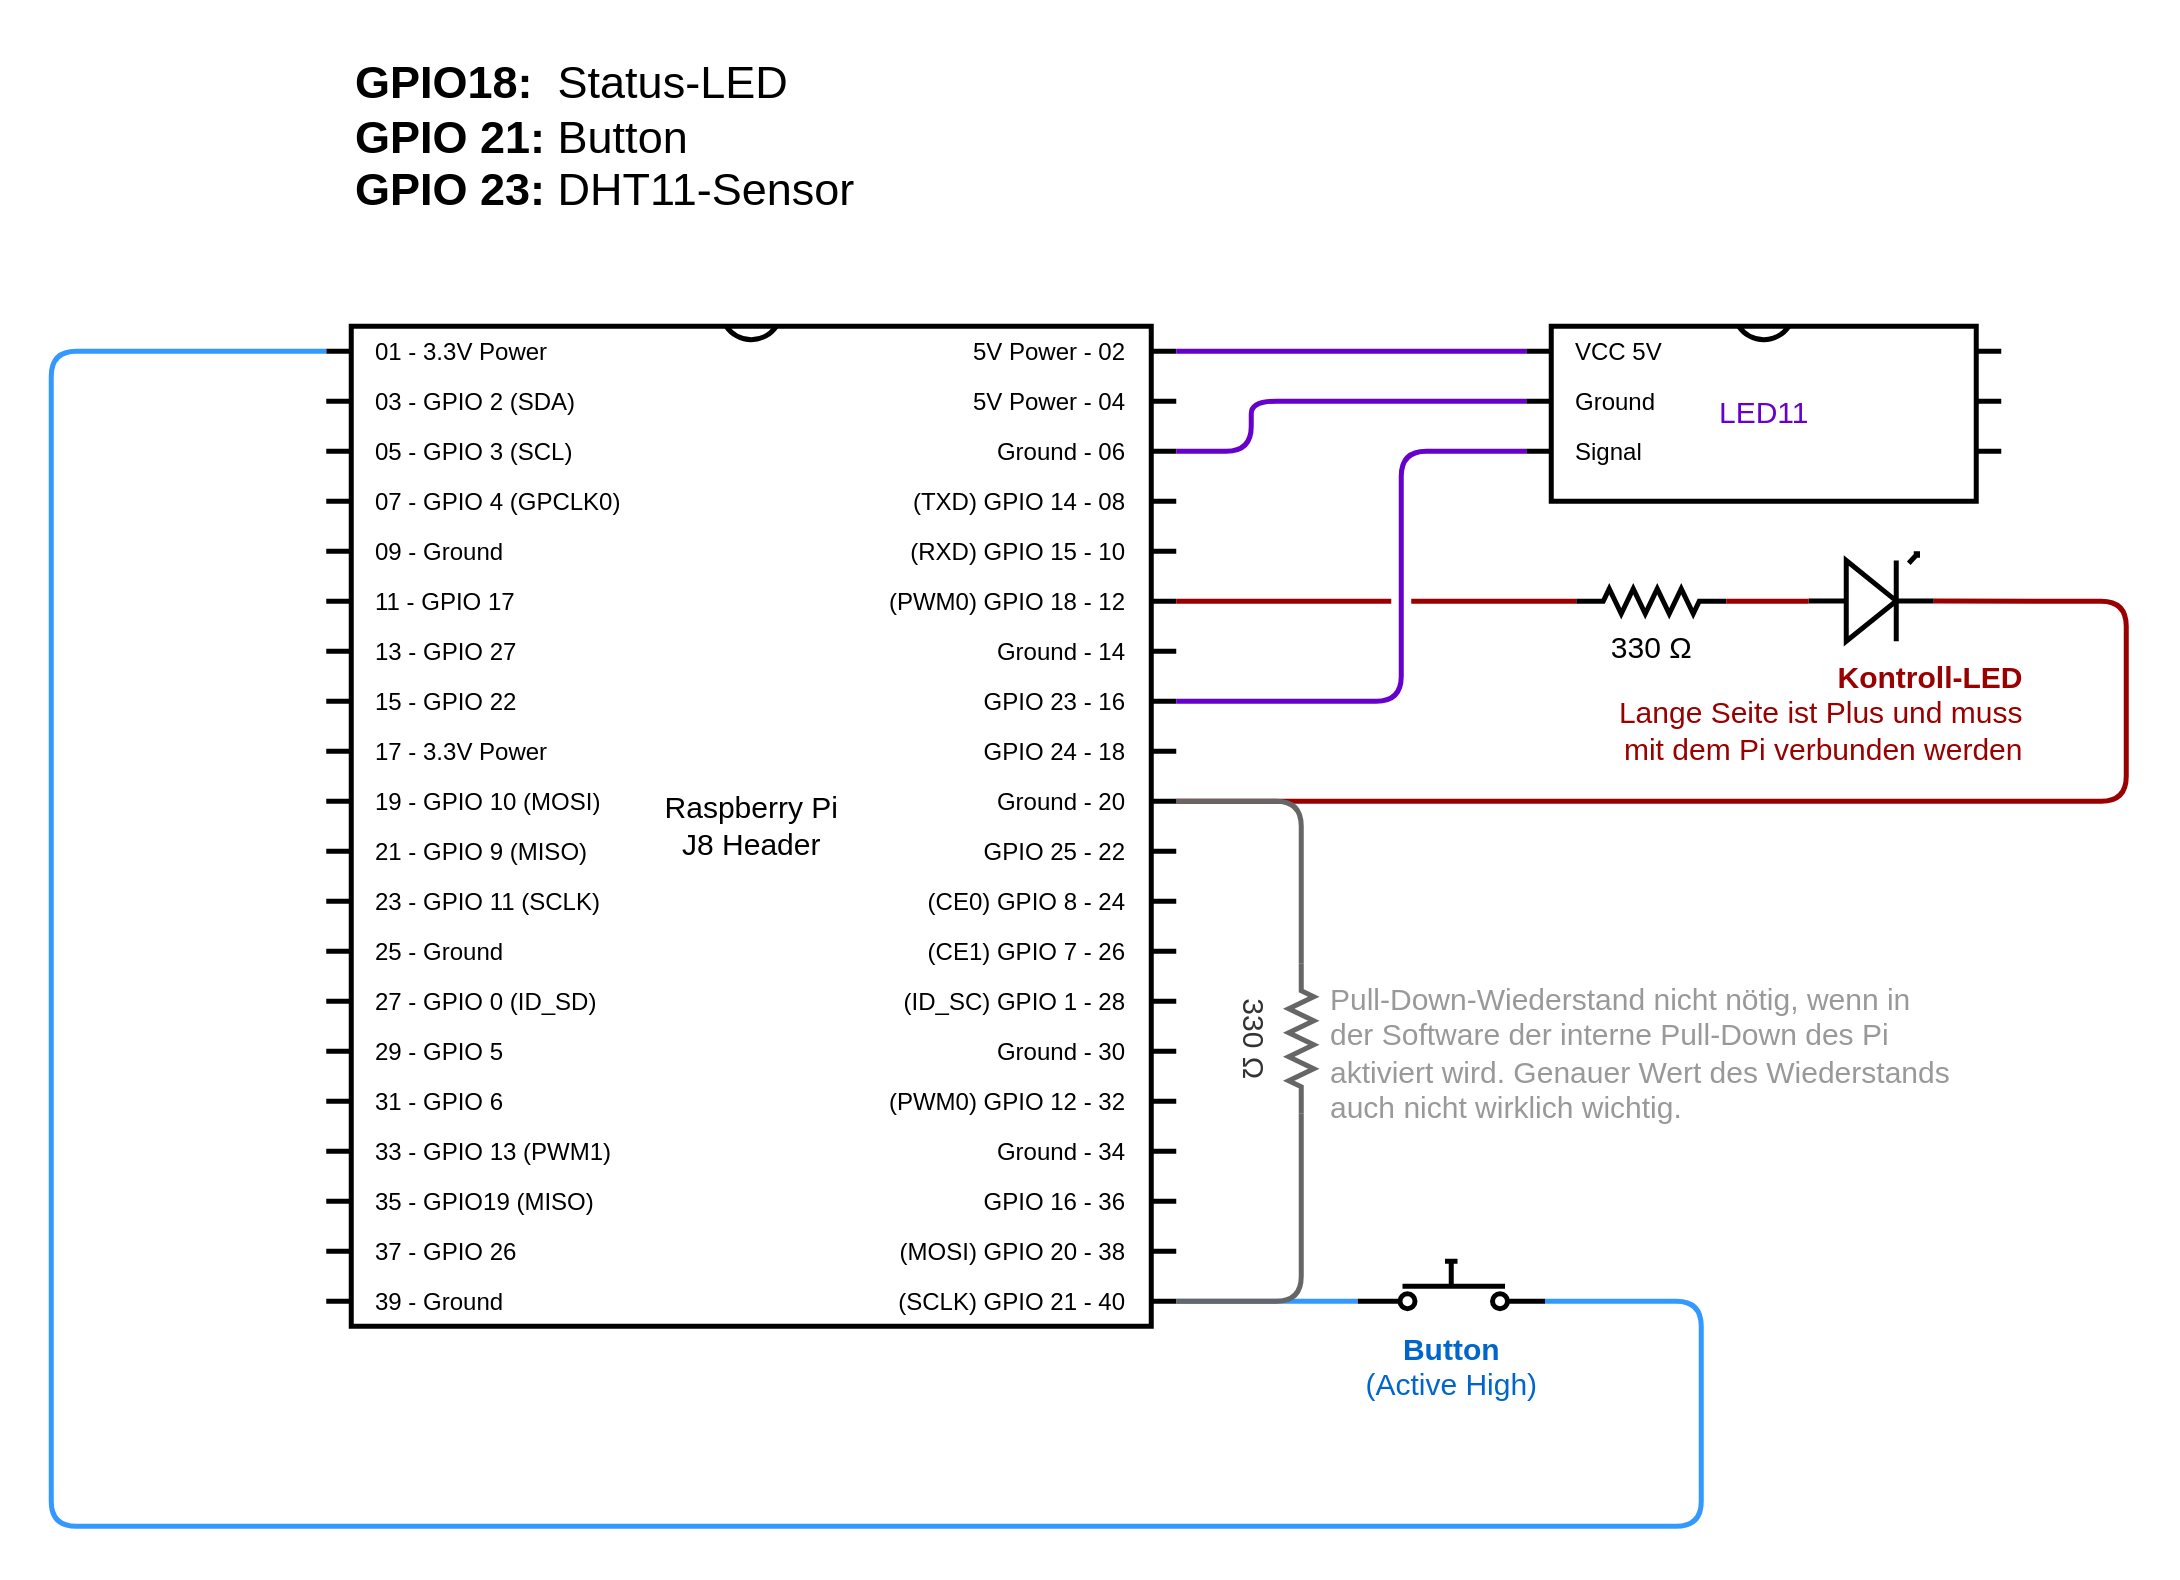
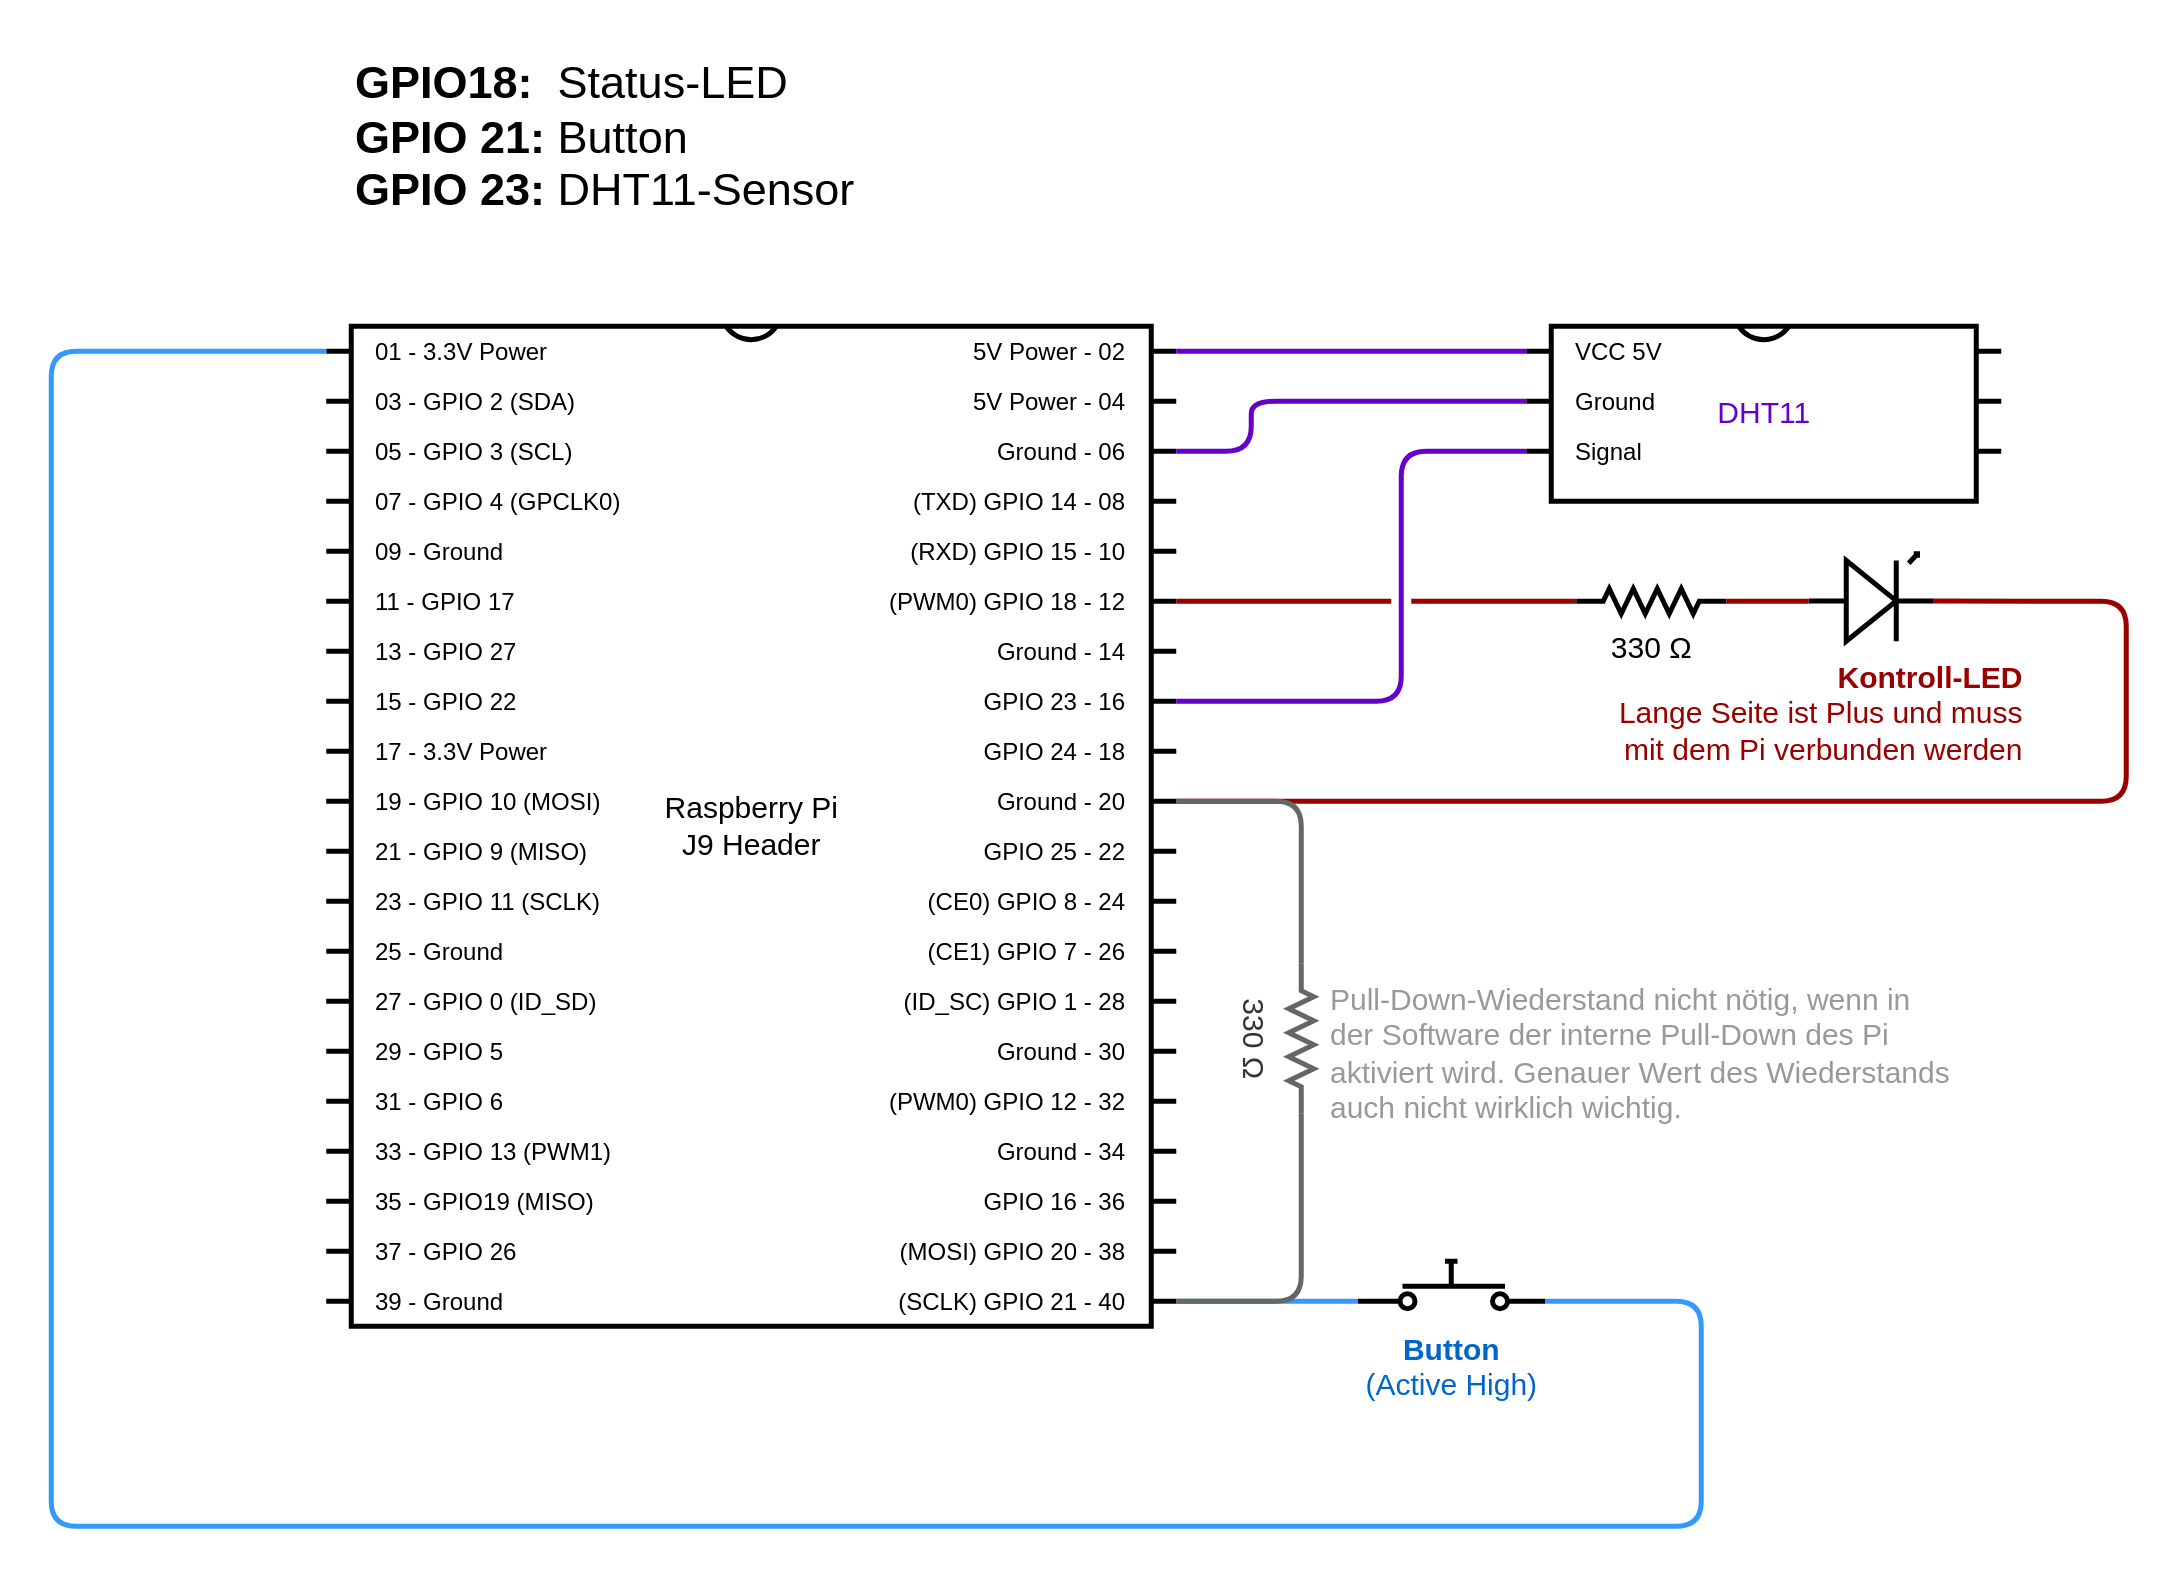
node "Raspberry Pi J8 Header": label "Raspberry Pi J8 Header" -> "Raspberry Pi J9 Header"
node "LED11": label "LED11" -> "DHT11"
